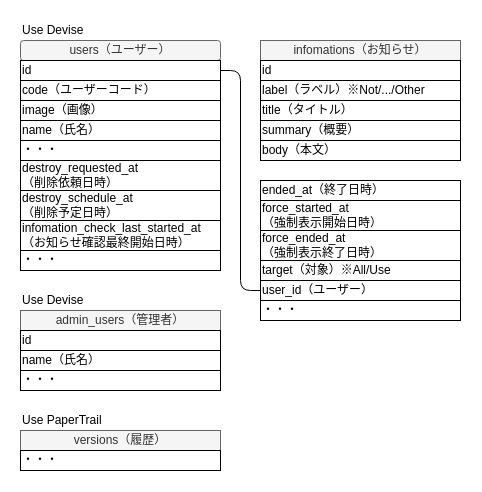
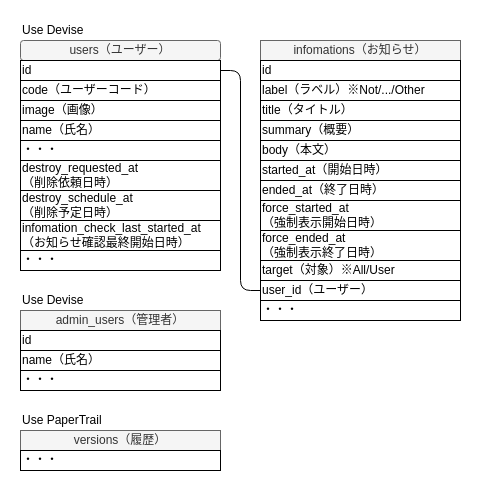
node "started_at（開始日時）": added
node "target（対象）※All/Use": label "target（対象）※All/Use" -> "target（対象）※All/User"
